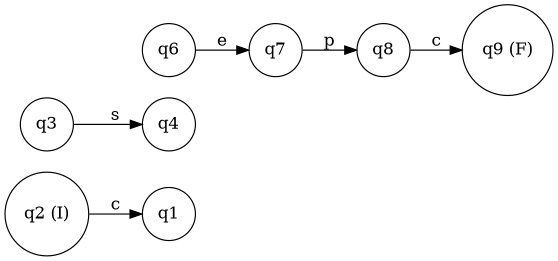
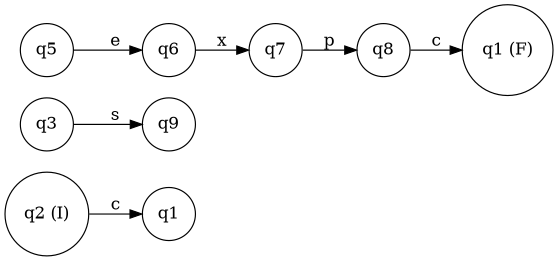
edge "q6" -> "q7": label "e" -> "x"
node "q5": added
node "q9 (F)": label "q9 (F)" -> "q1 (F)"
node "q4": label "q4" -> "q9"
